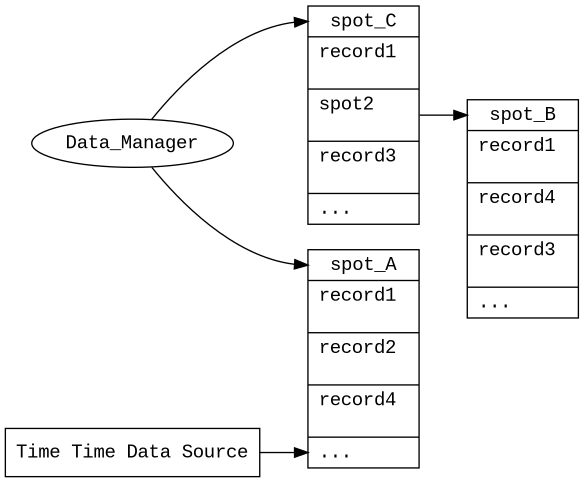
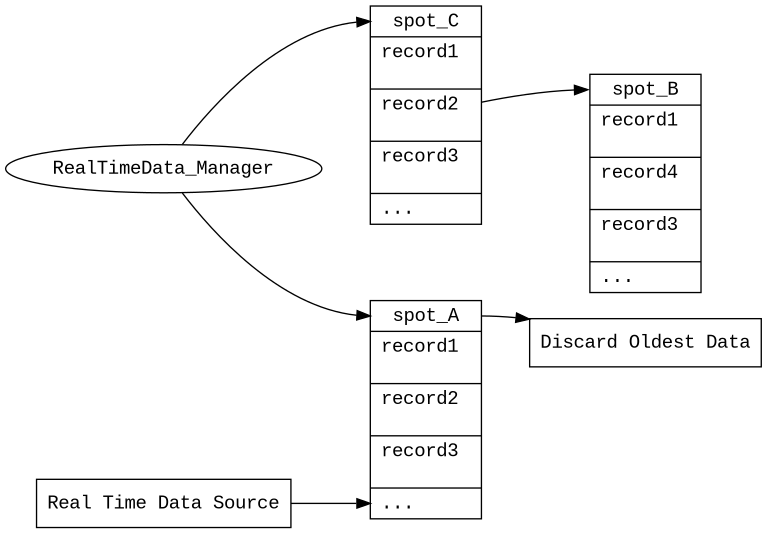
node "spot_C": text "spot2" -> "record2"
node "Data_Manager": label "Data_Manager" -> "RealTimeData_Manager"
node "Discard Oldest Data": added
node "spot_A": text "record4" -> "record3"
node "Time Time Data Source": label "Time Time Data Source" -> "Real Time Data Source"
